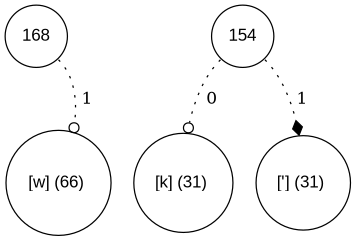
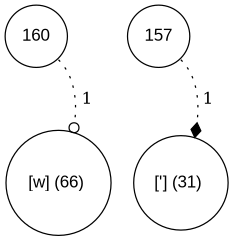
node "168": label "168" -> "160"
node "154": label "154" -> "157"
node "[k] (31)": removed
